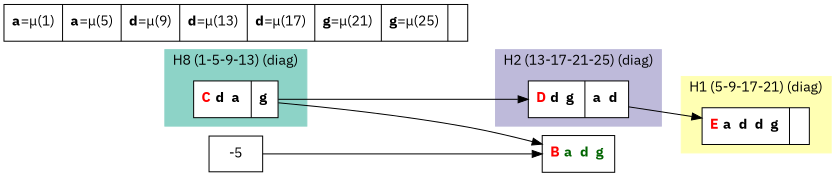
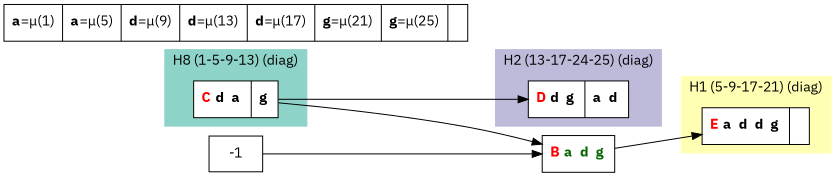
cluster "H2 (13-17-21-25) (diag)": label "H2 (13-17-21-25) (diag)" -> "H2 (13-17-24-25) (diag)"
edge "D" -> "E": now "B" -> "E"
node "-5": label "-5" -> "-1"
